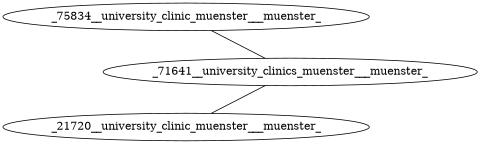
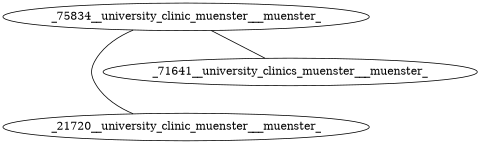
edge "_71641__university_clinics_muenster___muenster_" -- "_21720__university_clinic_muenster___muenster_": now "_75834__university_clinic_muenster___muenster_" -- "_21720__university_clinic_muenster___muenster_"
